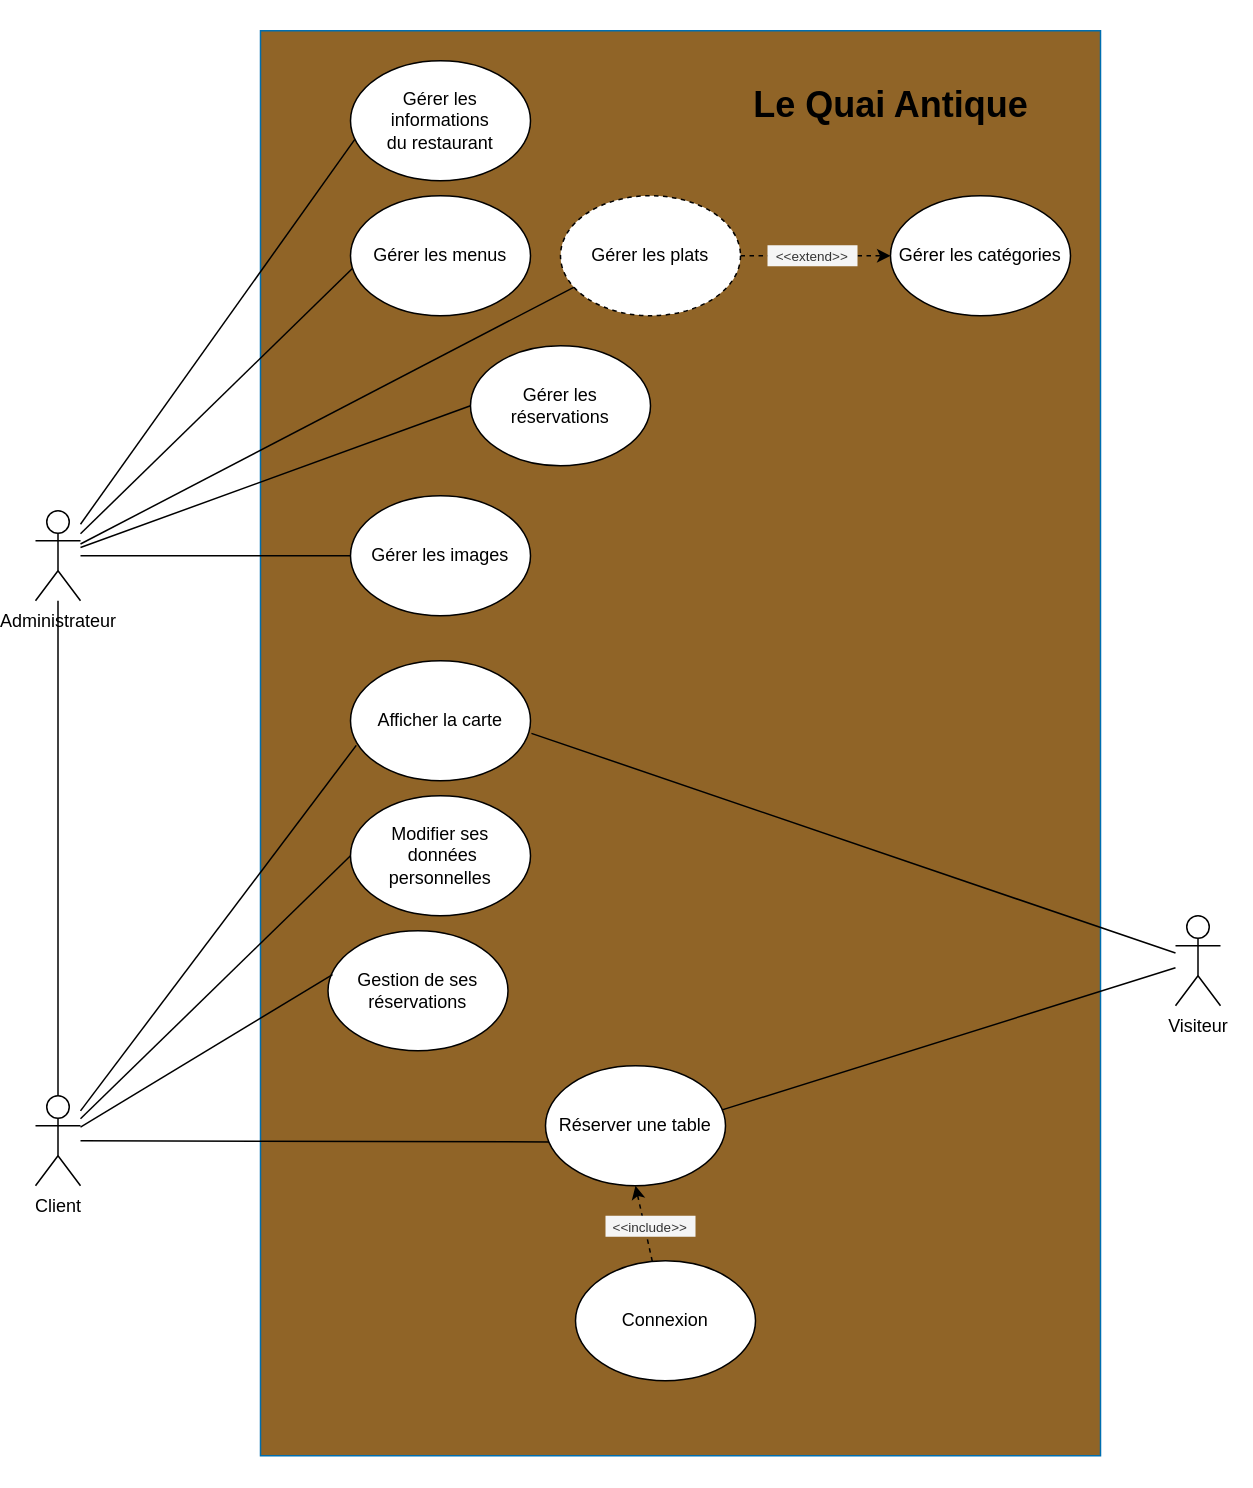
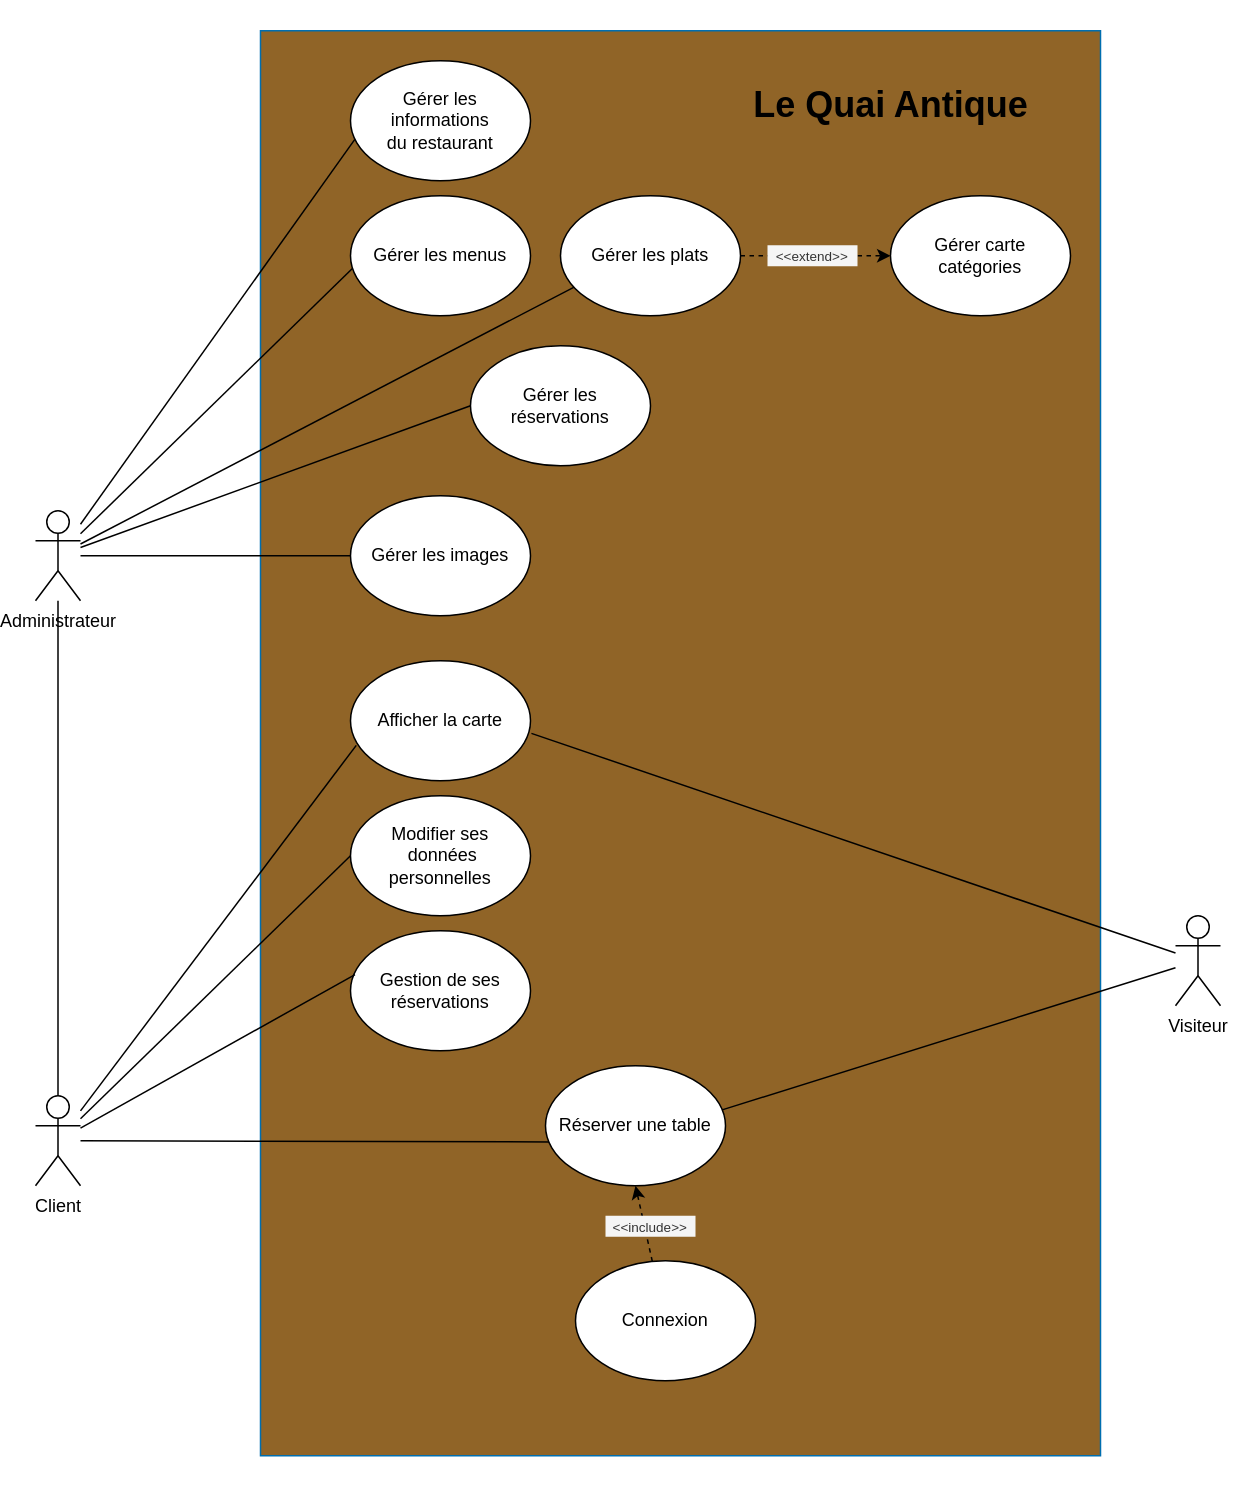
node "Gérer les plats": style dashed -> solid
node "Gérer les catégories": label "Gérer les catégories" -> "Gérer carte catégories"
node "Gestion de ses réservations": moved (418, 991) -> (440, 991)
